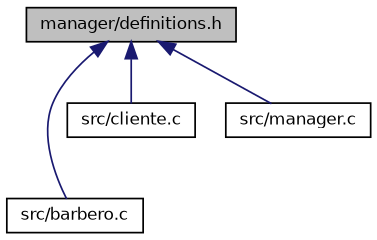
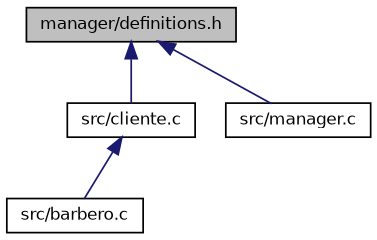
edge "src/barbero.c" -> "manager/definitions.h": now "src/barbero.c" -> "src/cliente.c"
